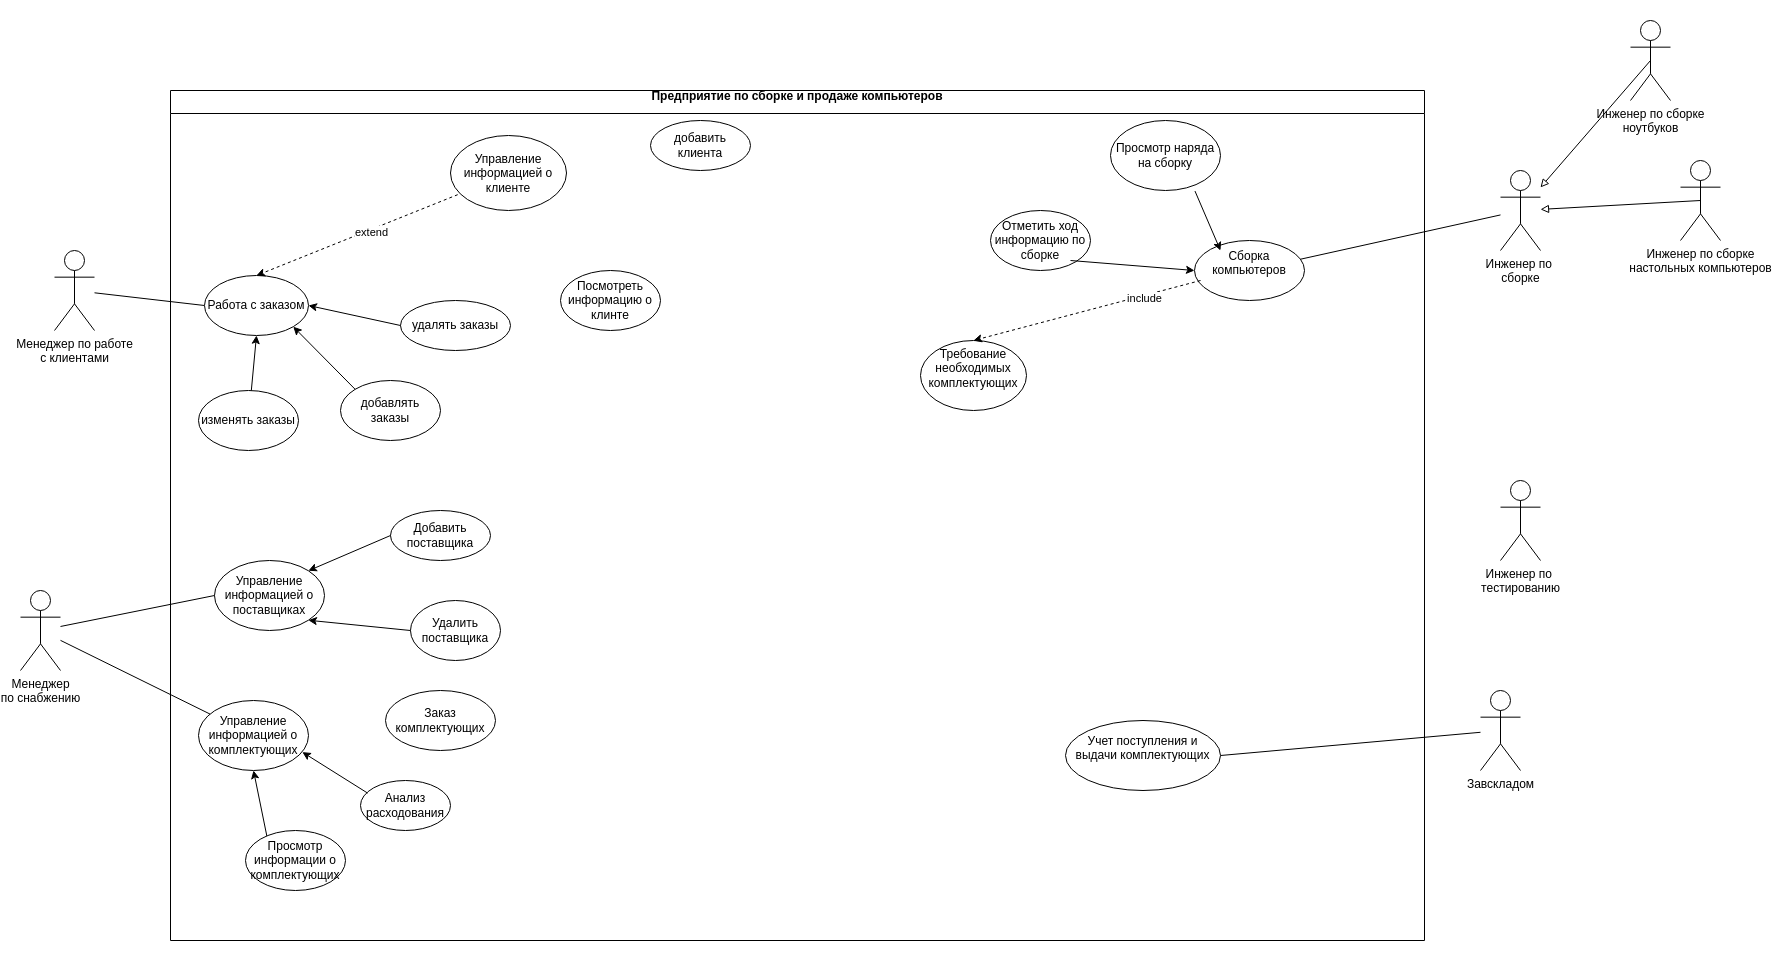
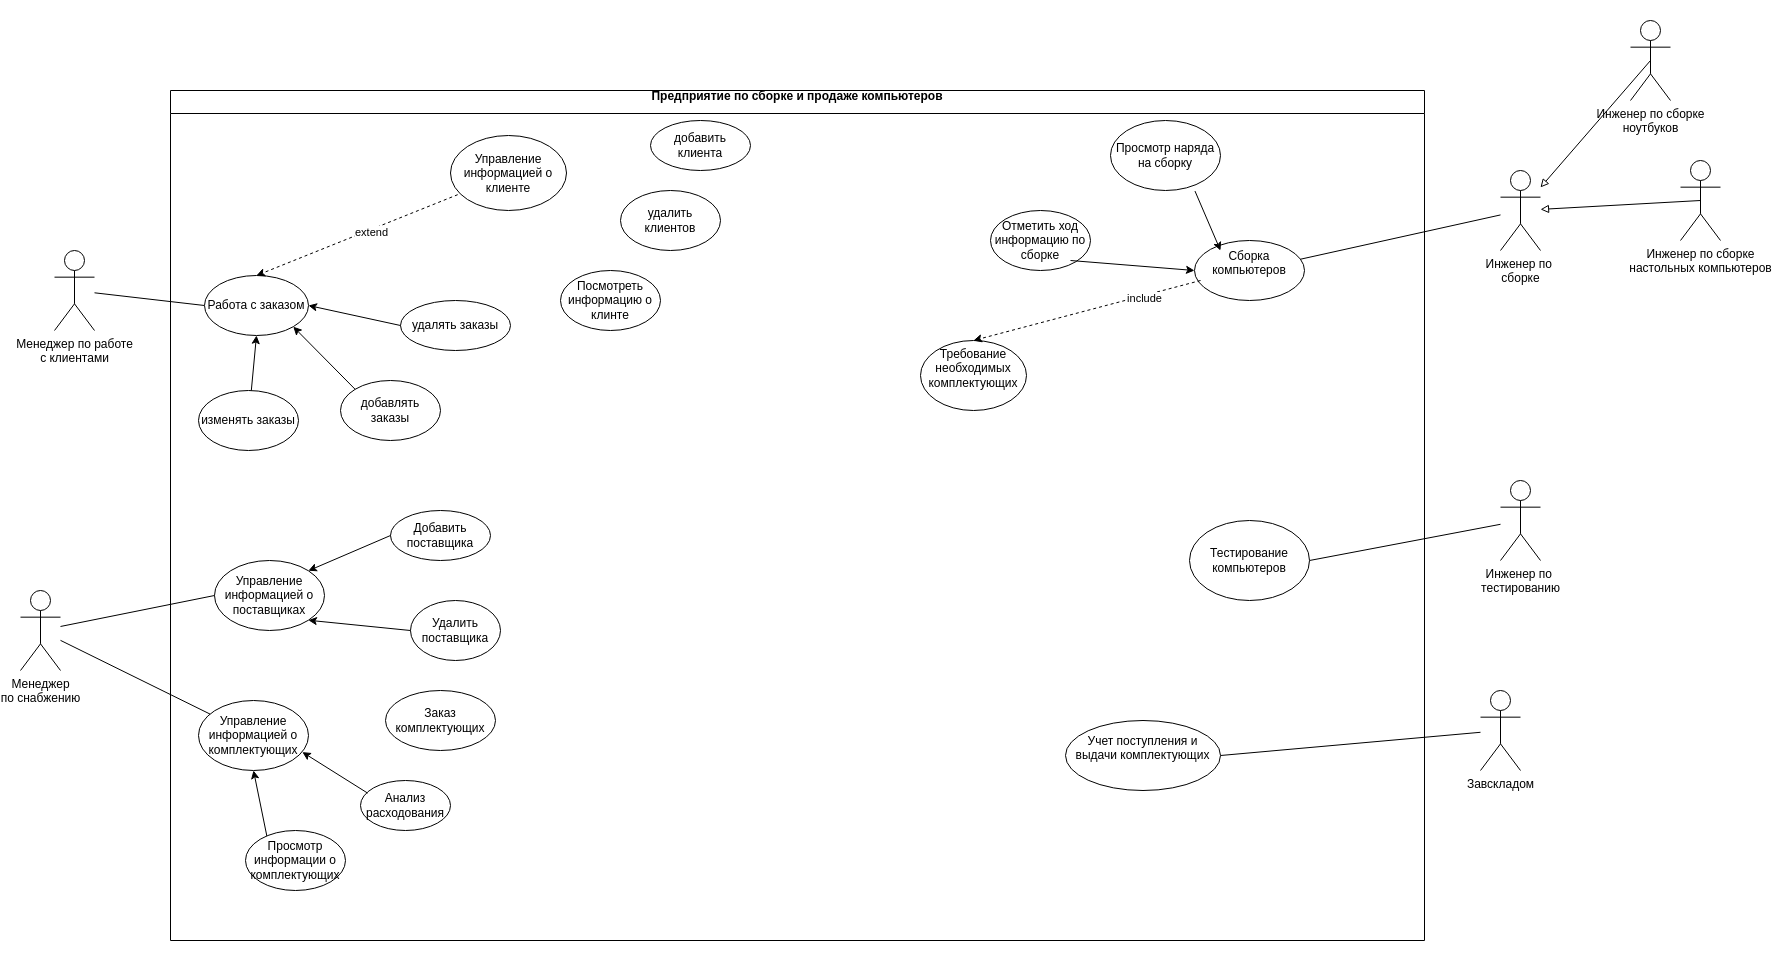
node "удалить клиентов": added
edge "Инженер по тестированию" -- "Тестирование компьютеров": added
node "Тестирование компьютеров": added
